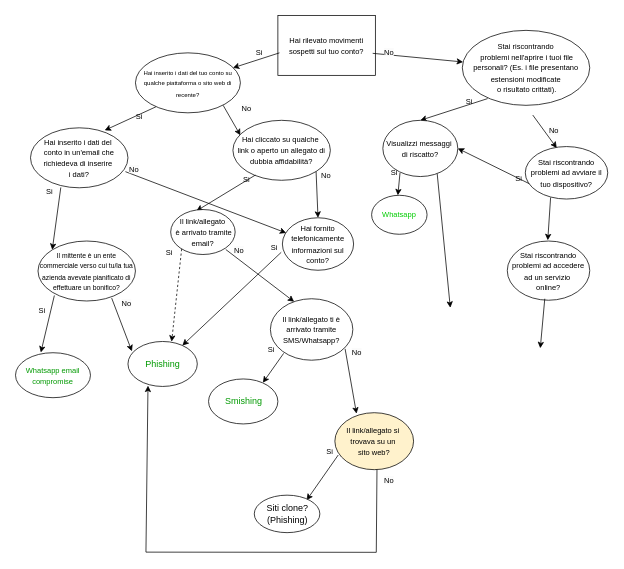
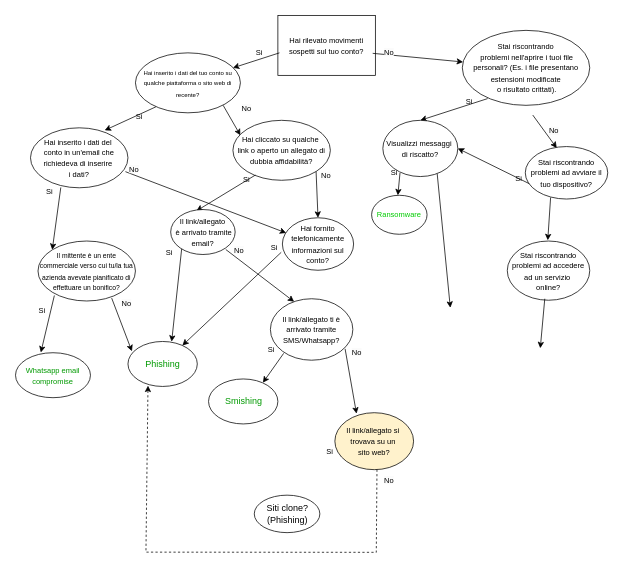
node "Whatsapp": label "Whatsapp" -> "Ransomware"
edge "Il link/allegato è arrivato tramite email?" -> "Phishing": style dashed -> solid
edge "Il link/allegato si trovava su un sito web?" -> "Siti clone? (Phishing)": removed
edge "Il link/allegato si trovava su un sito web?" -> "Phishing": style solid -> dashed
